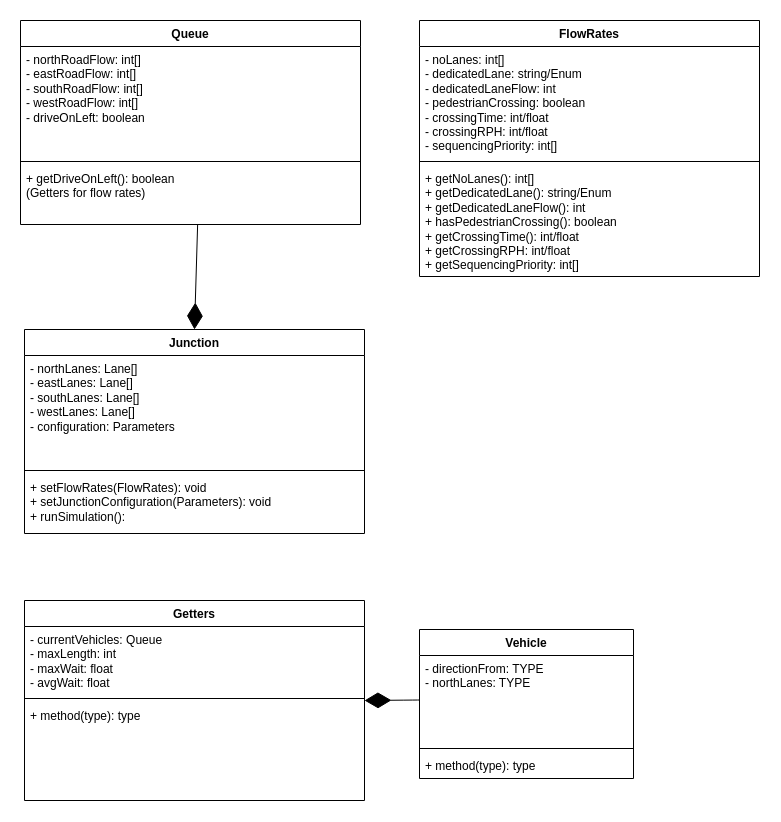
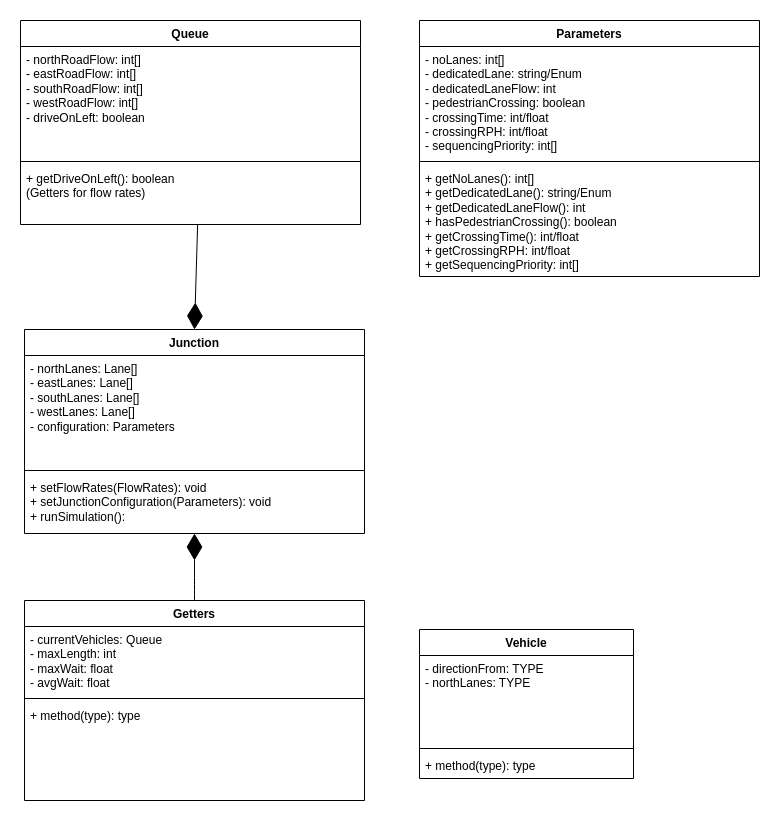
node "FlowRates": label "FlowRates" -> "Parameters"
edge "Getters" -> "Junction": added
edge "- directionFrom: TYPE - northLanes: TYPE" -> "Getters": removed
